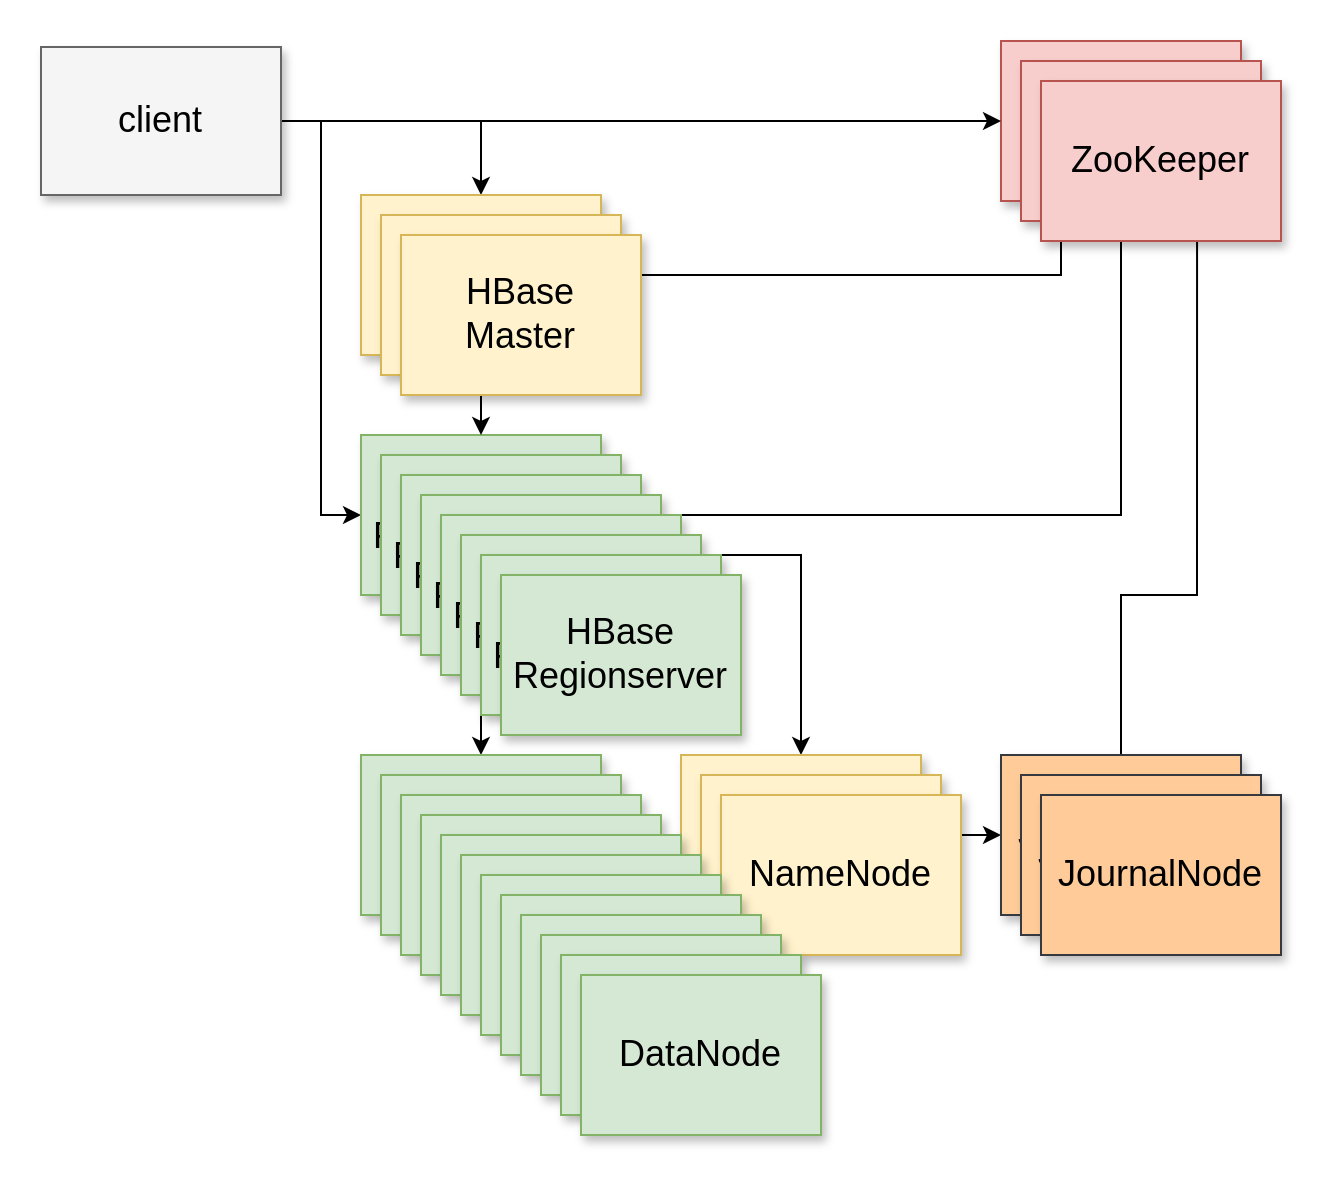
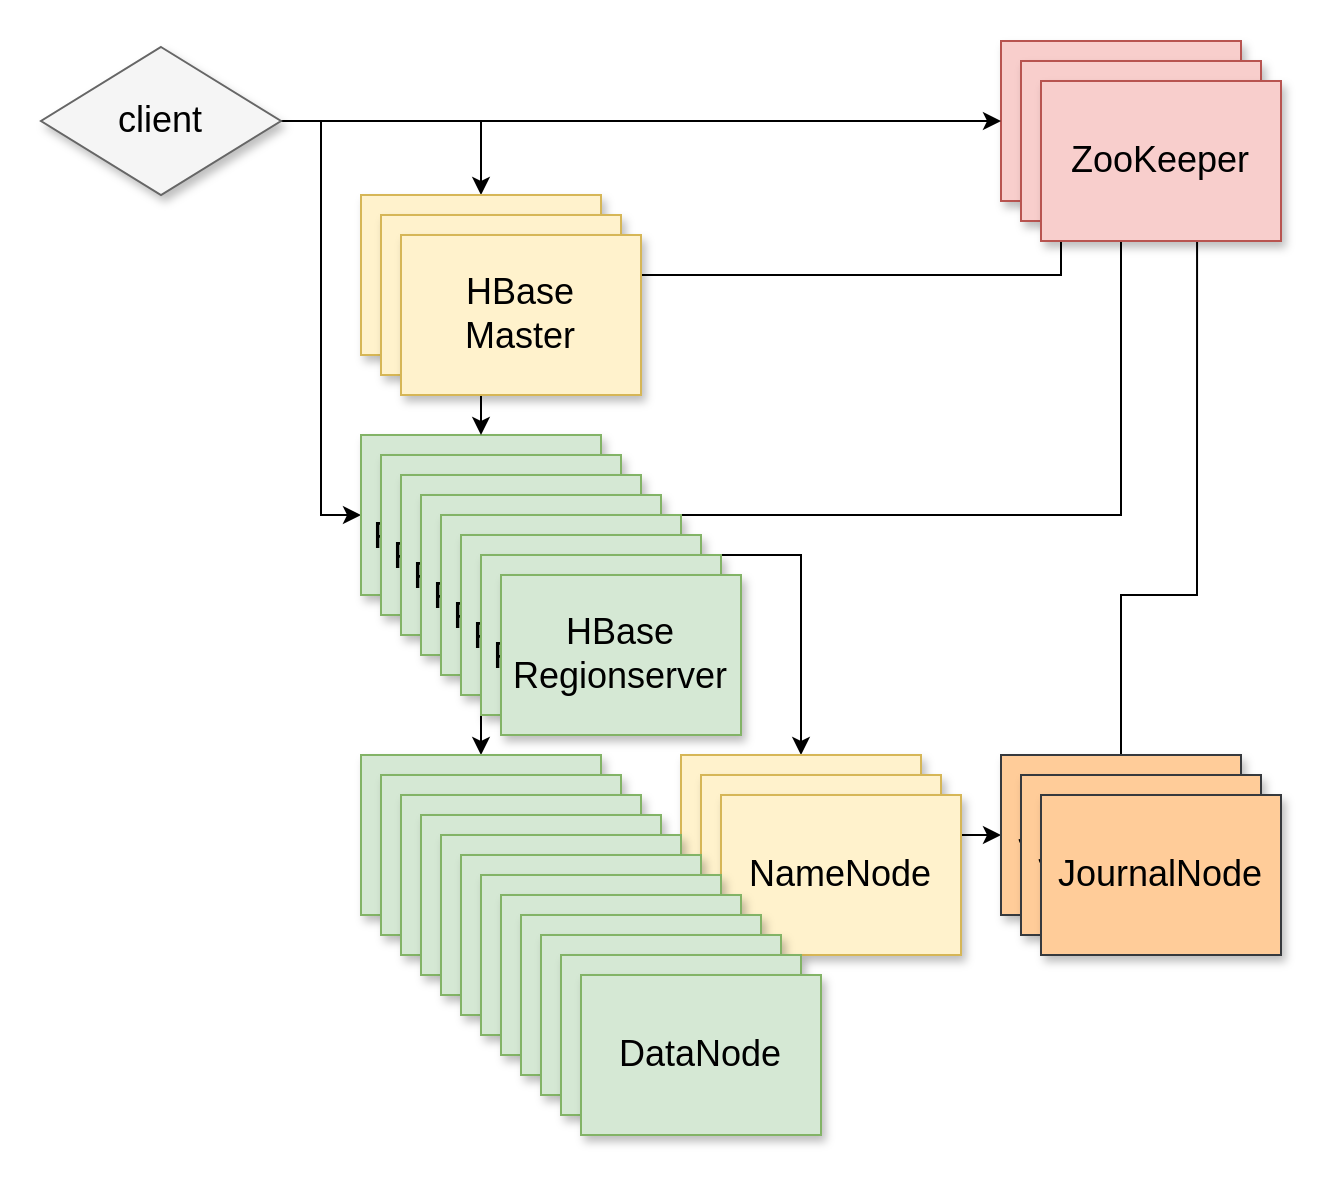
node "client": shape rectangle -> diamond
